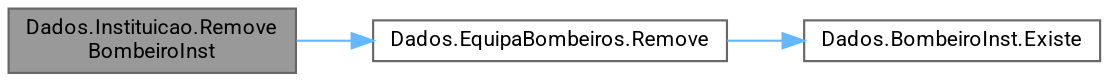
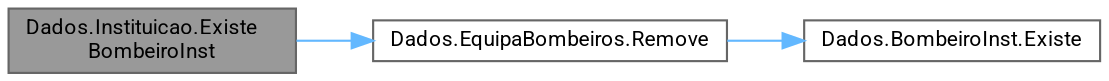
node "Dados.Instituicao.Remove BombeiroInst": label "Dados.Instituicao.Remove BombeiroInst" -> "Dados.Instituicao.Existe BombeiroInst"
